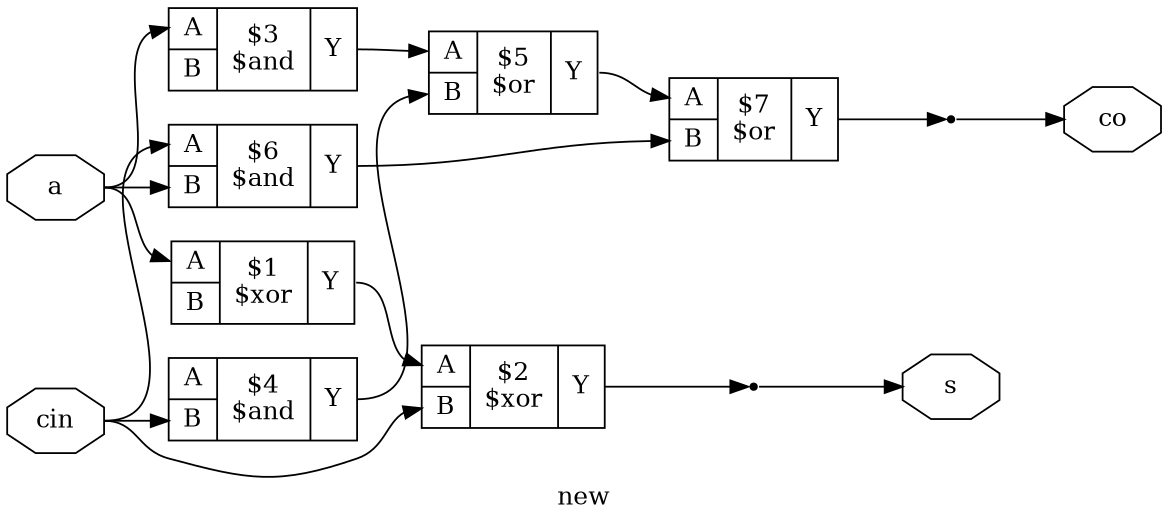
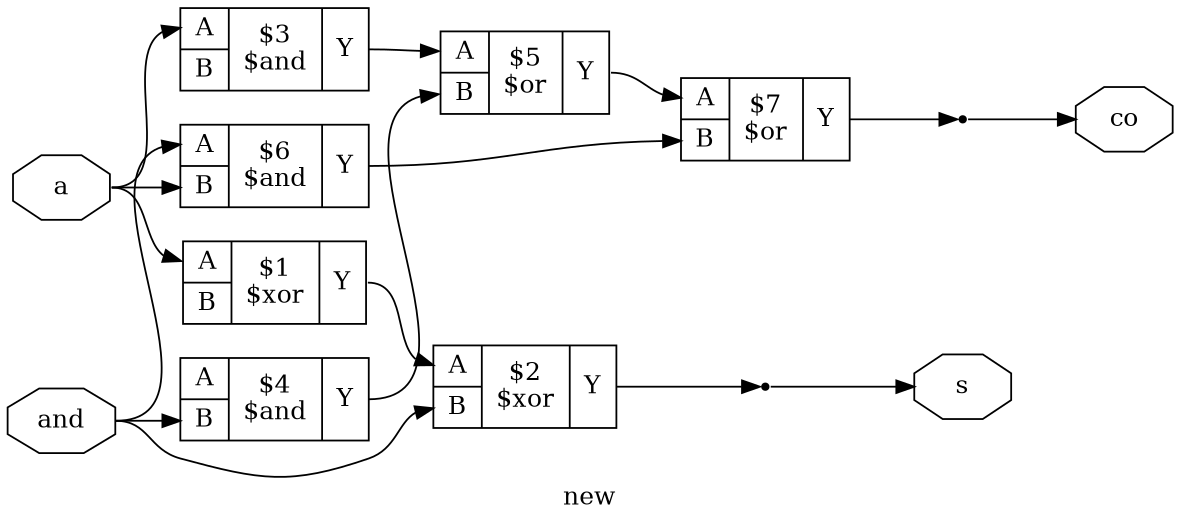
node "cin": label "cin" -> "and"
